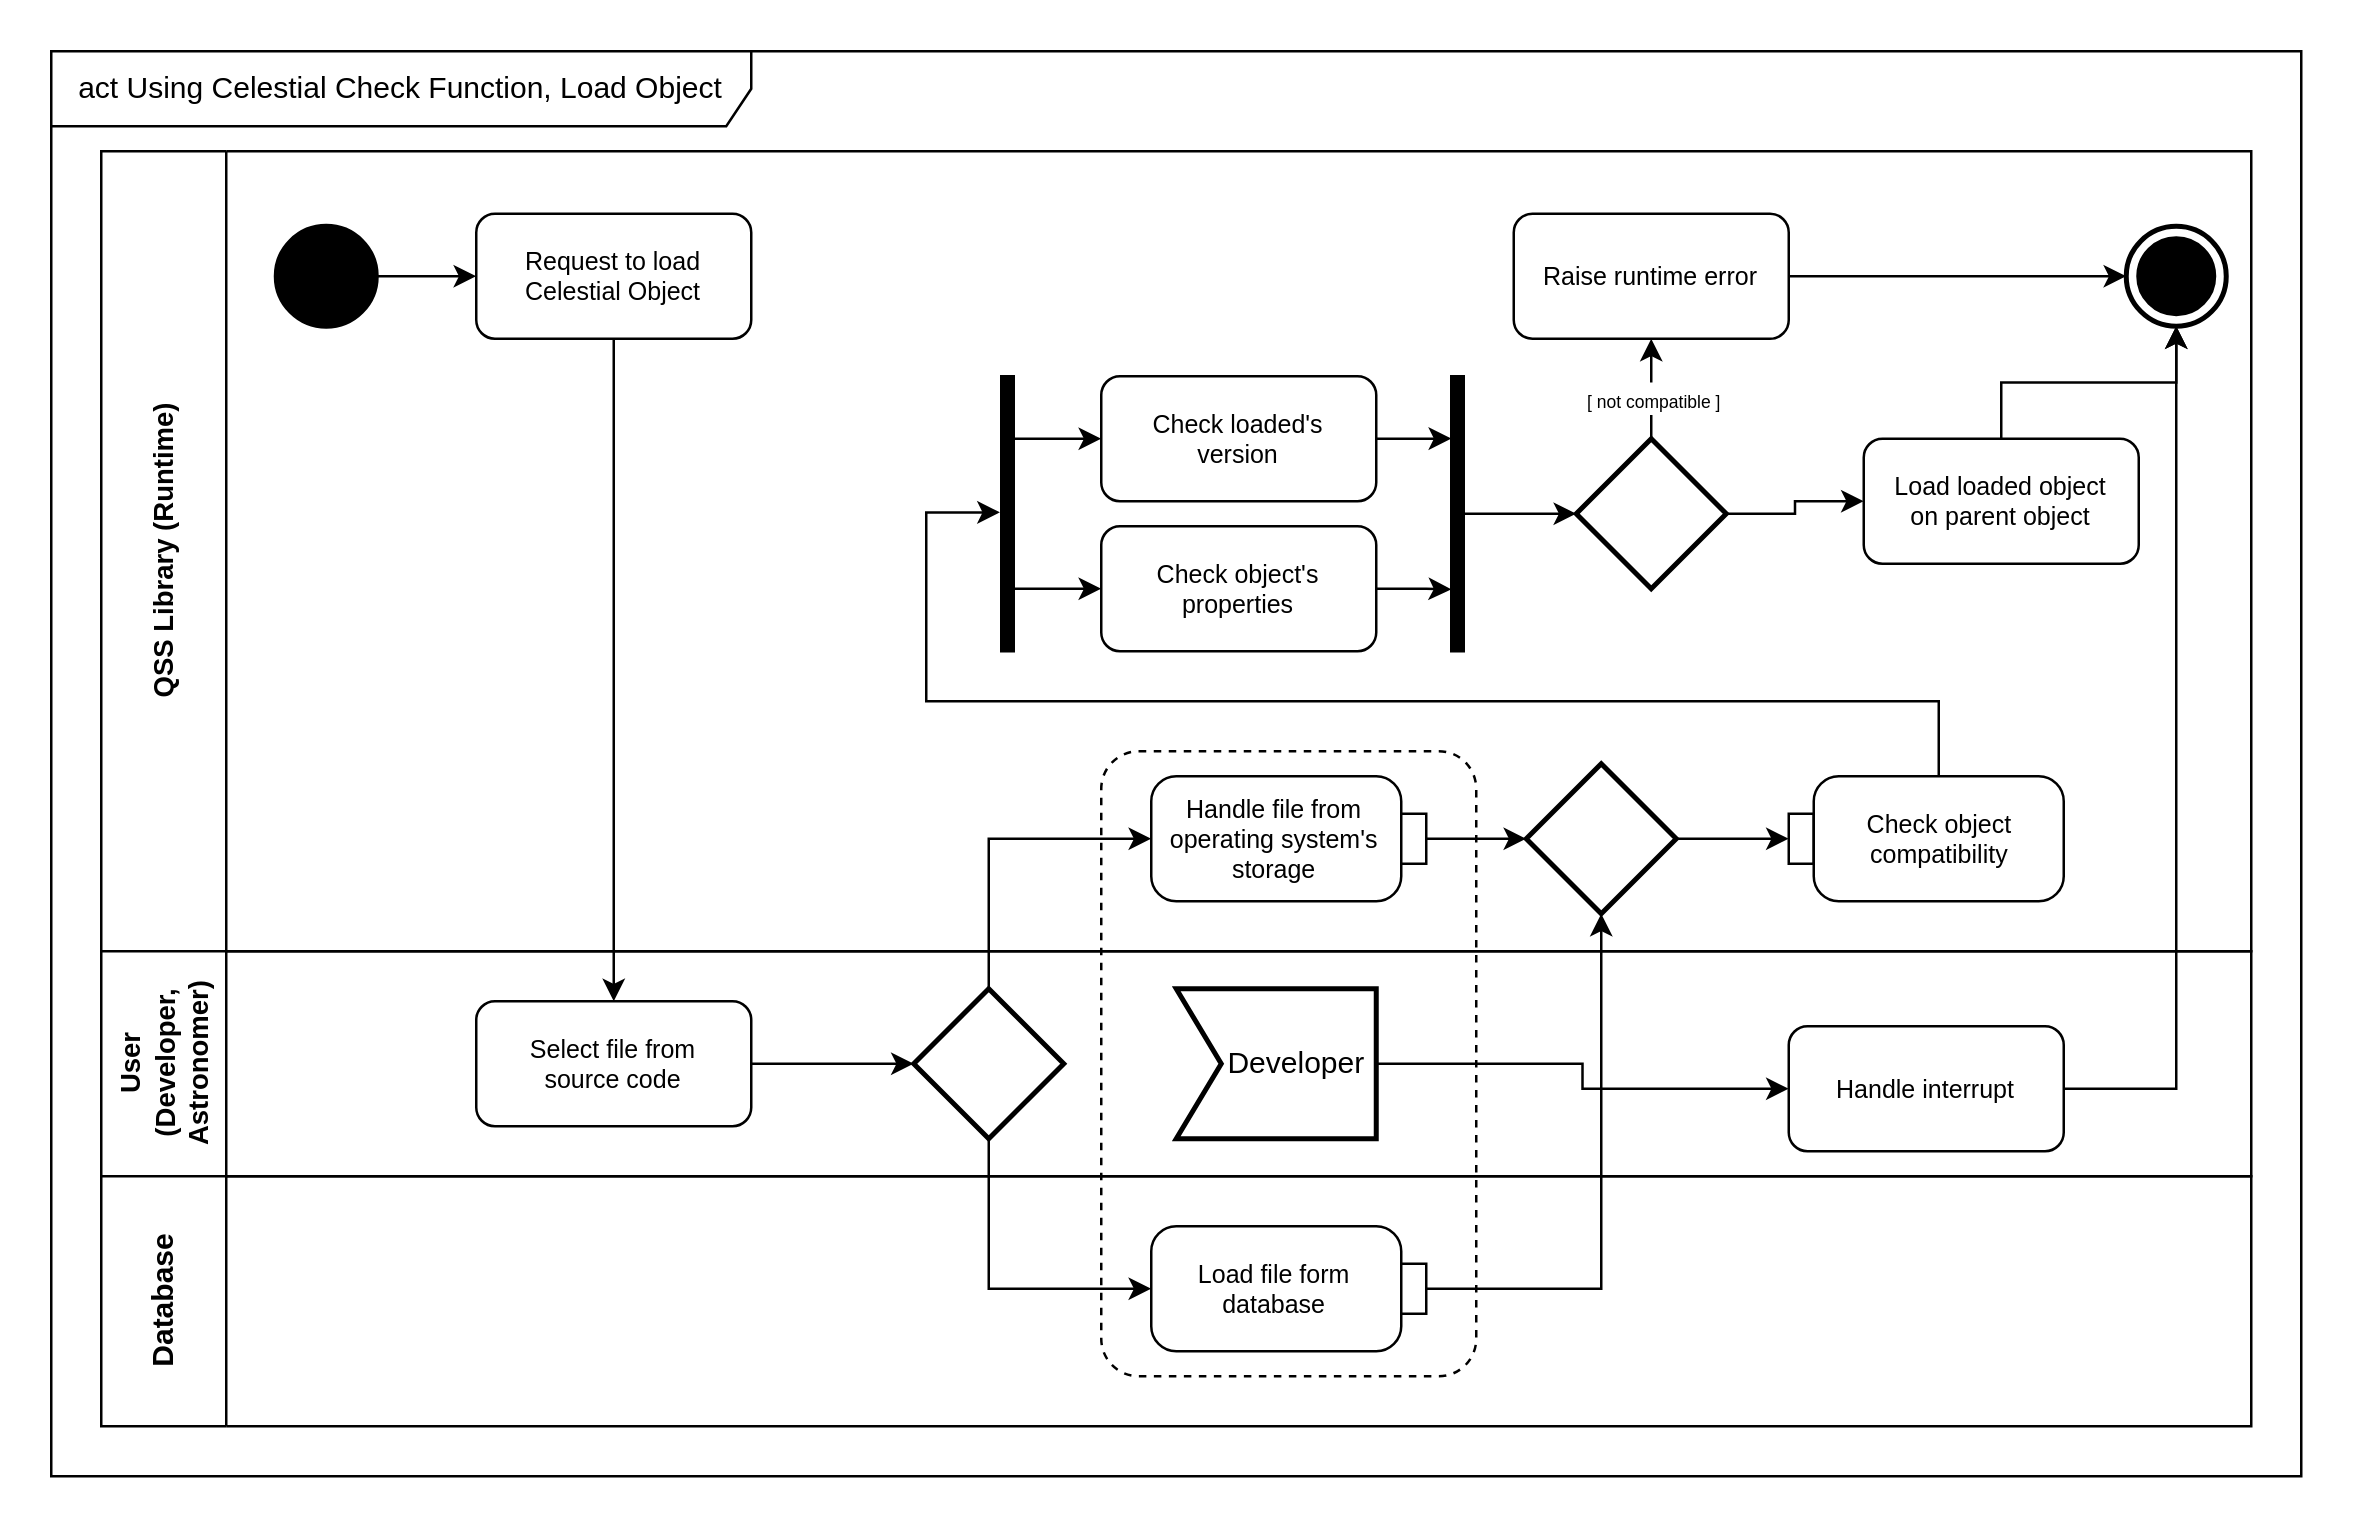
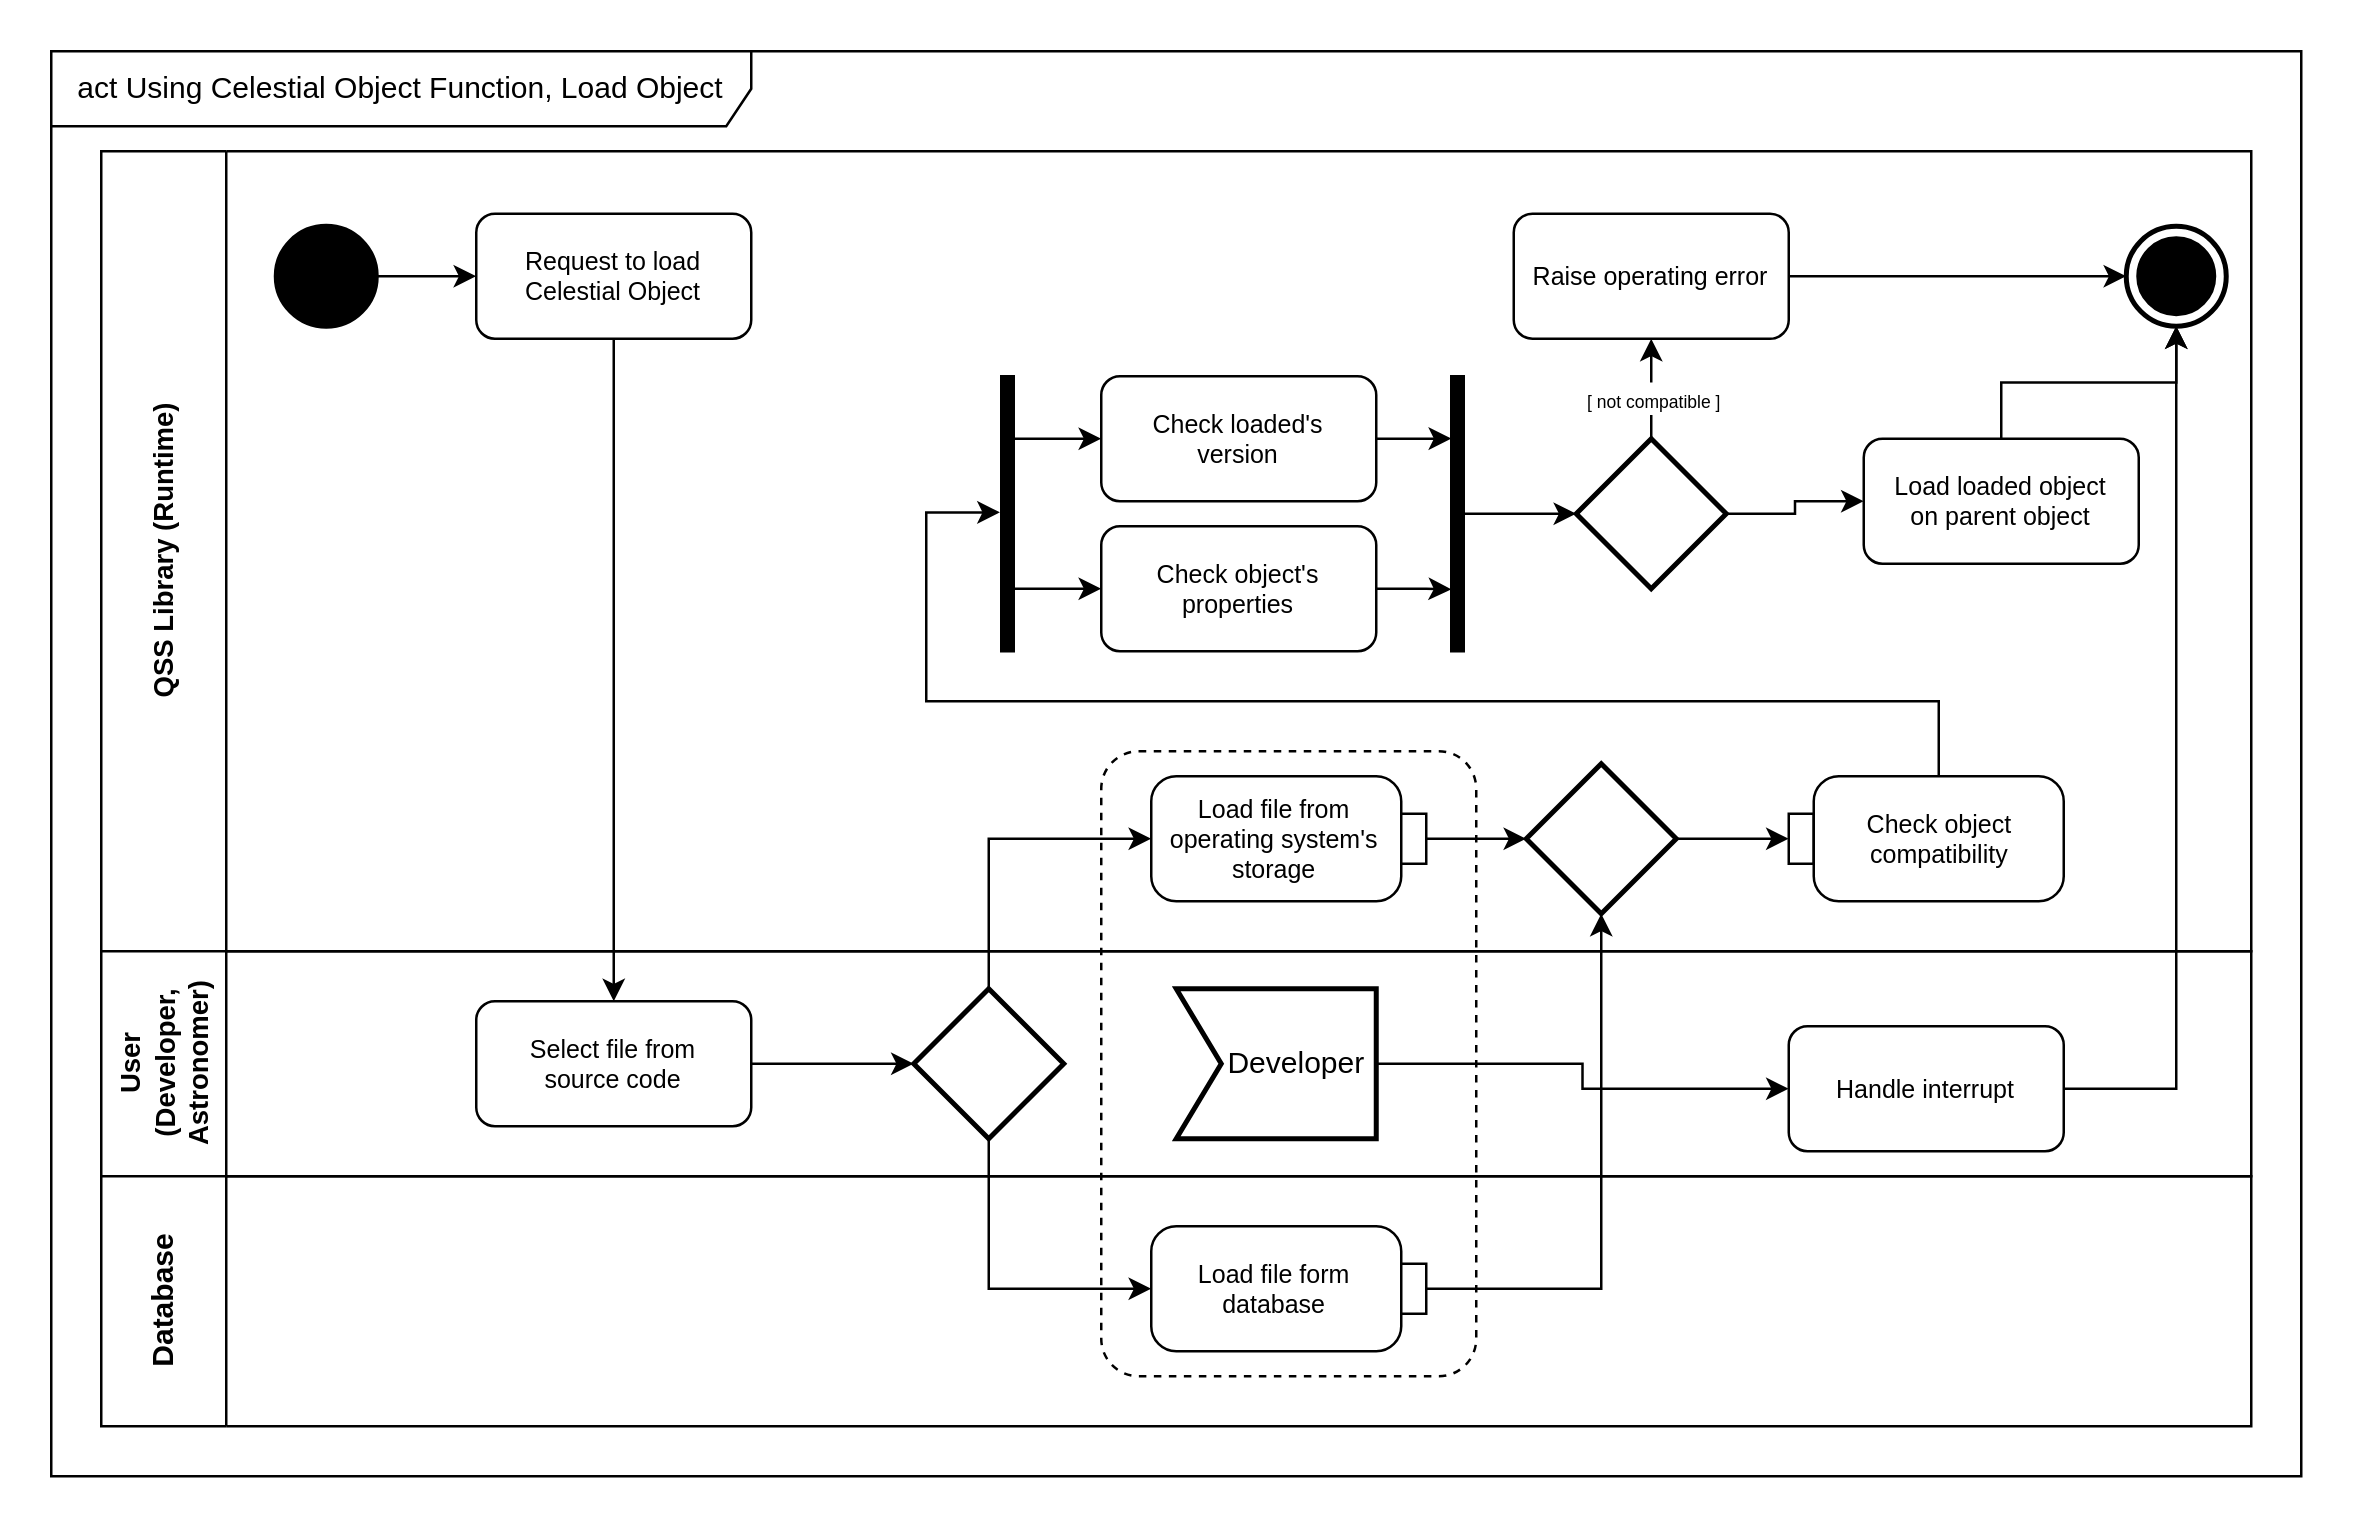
node "act Using Celestial Check Function, Load Object": label "act Using Celestial Check Function, Load Object" -> "act Using Celestial Object Function, Load Object"
node "Raise runtime error": label "Raise runtime error" -> "Raise operating error"
node "Handle file from operating system's storage": label "Handle file from operating system's storage" -> "Load file from operating system's storage"
